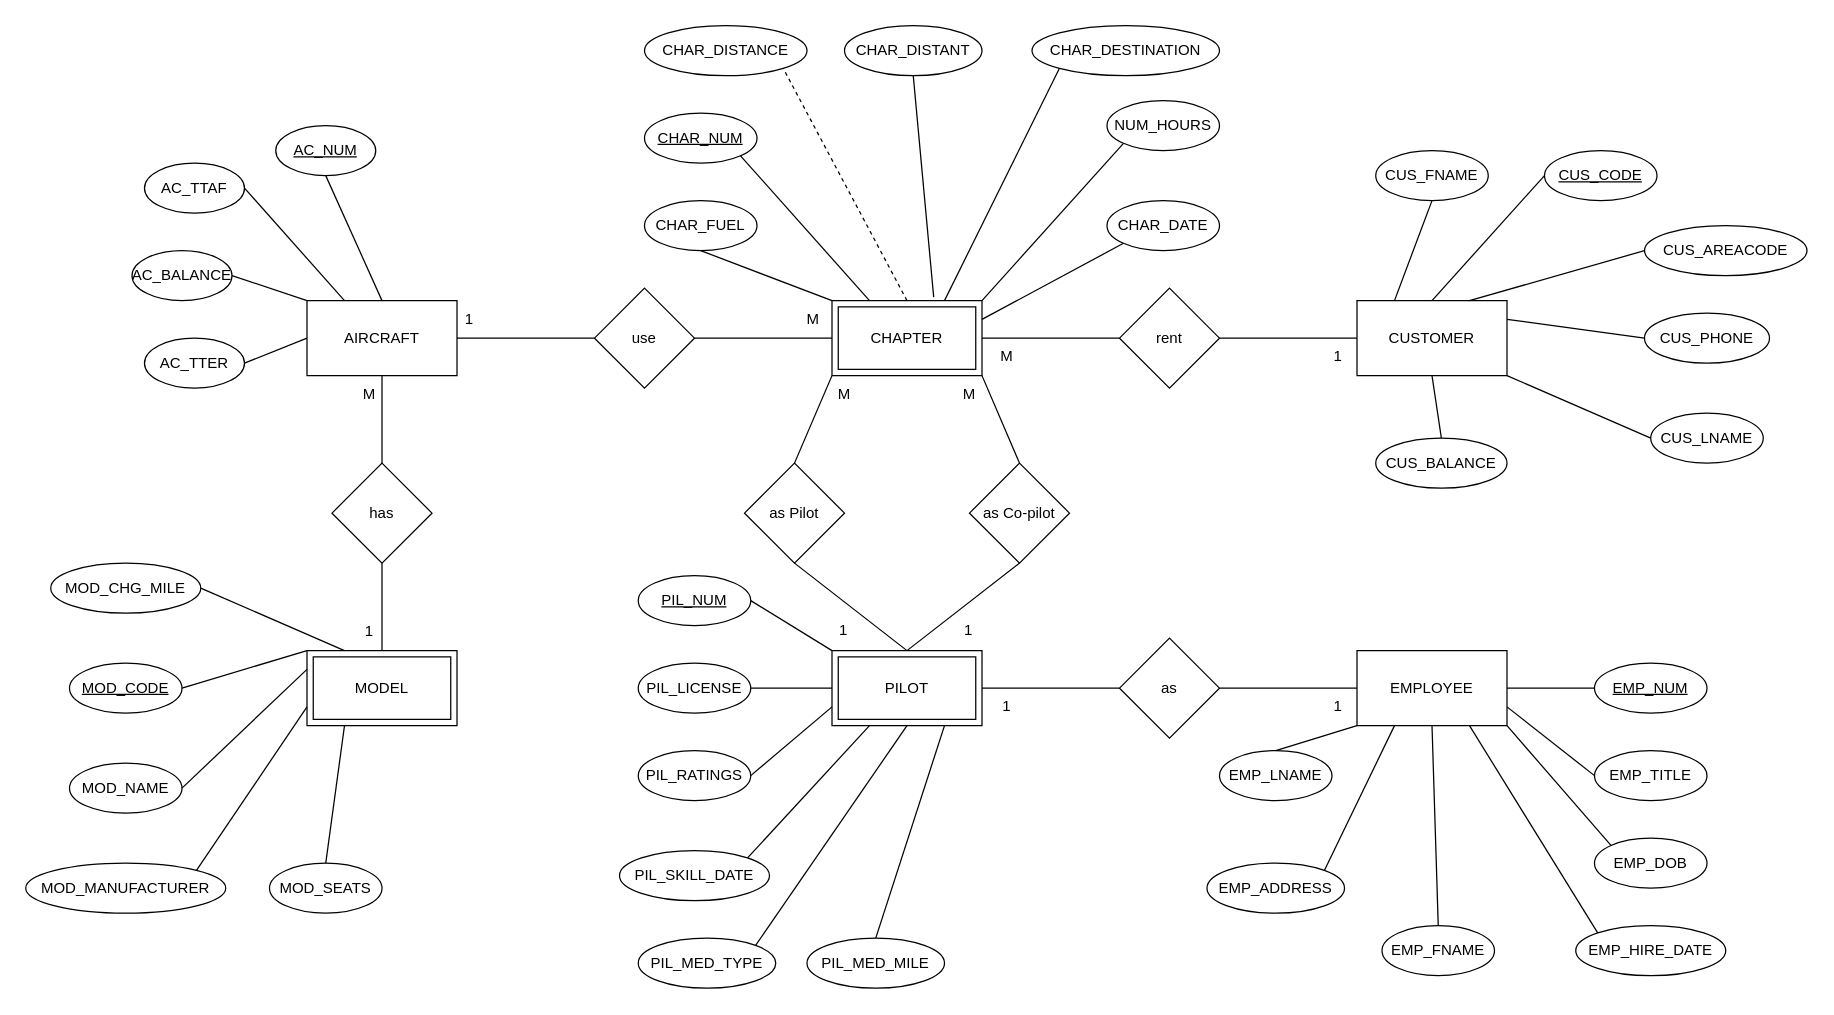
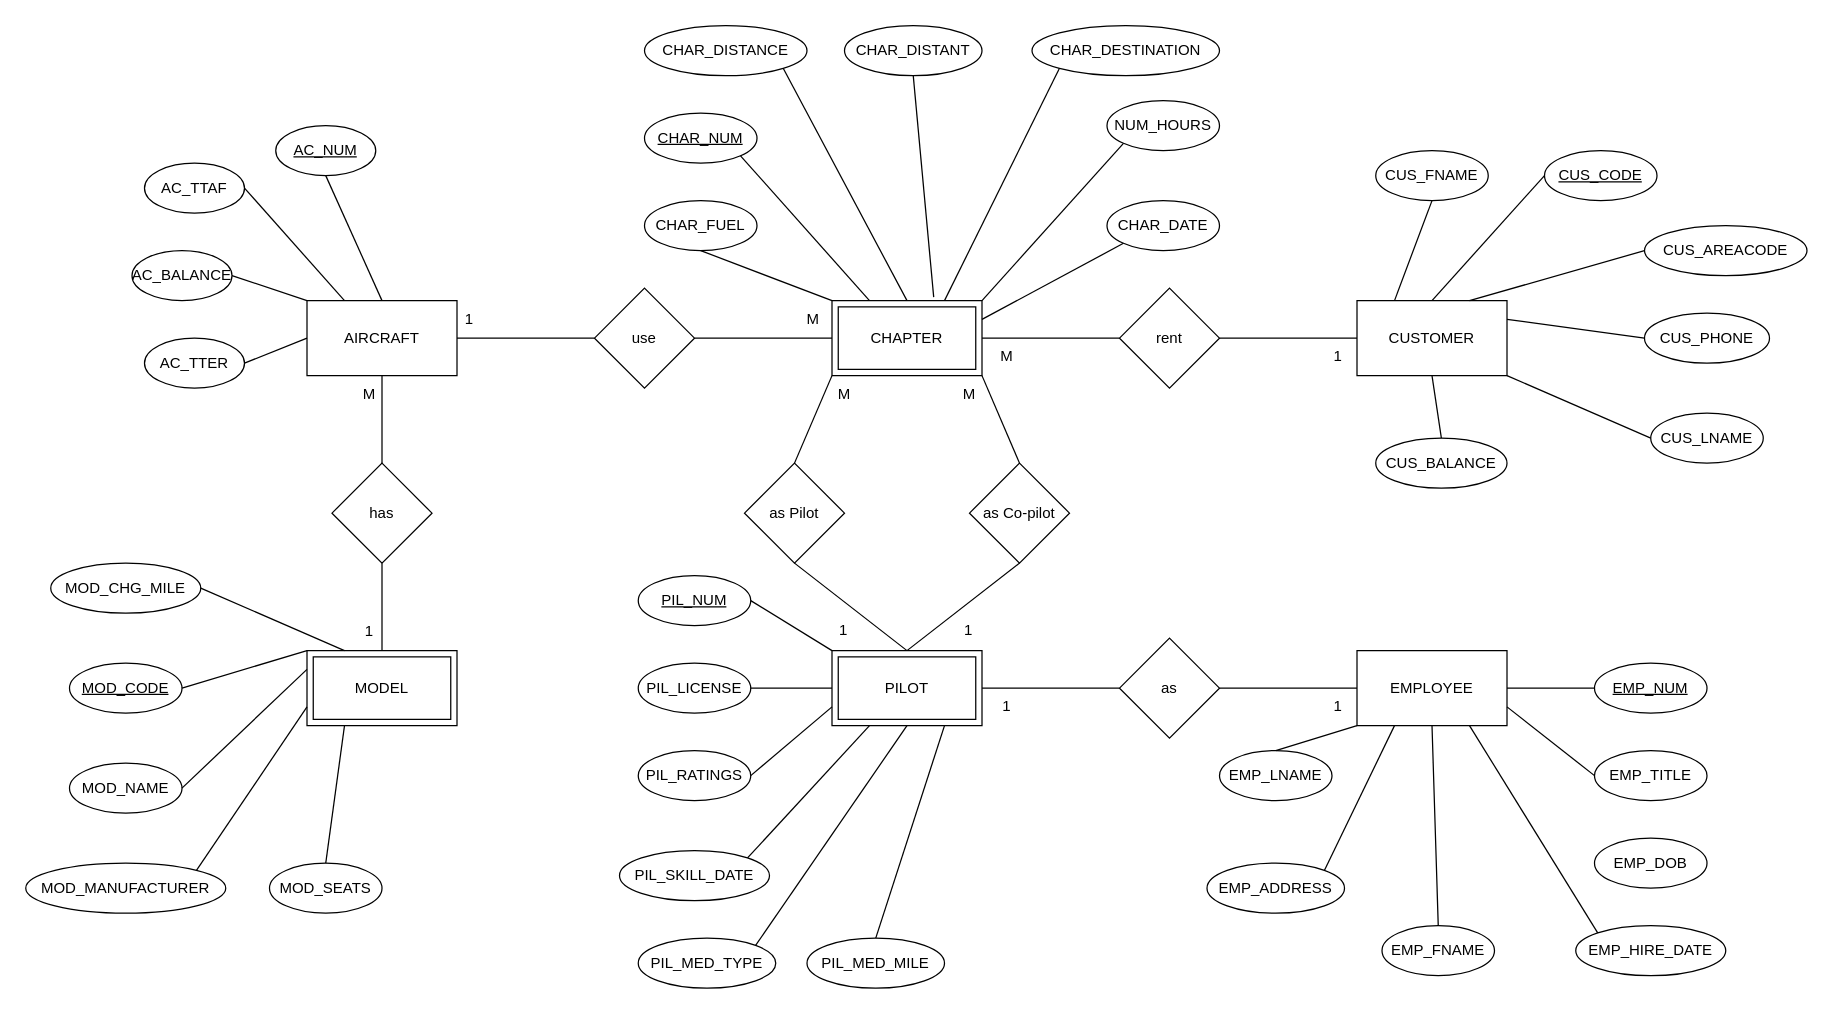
edge "CHAR_DISTANCE" -- "CHAPTER": style dashed -> solid
edge "EMPLOYEE" -- "EMP_DOB": removed
